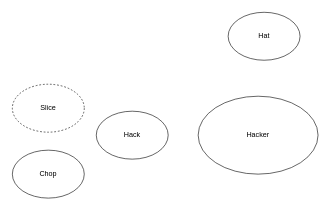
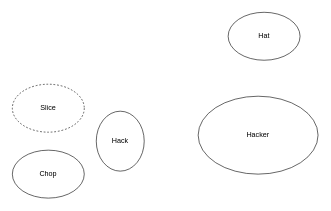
node "Hack": size 72x48 -> 48x60
